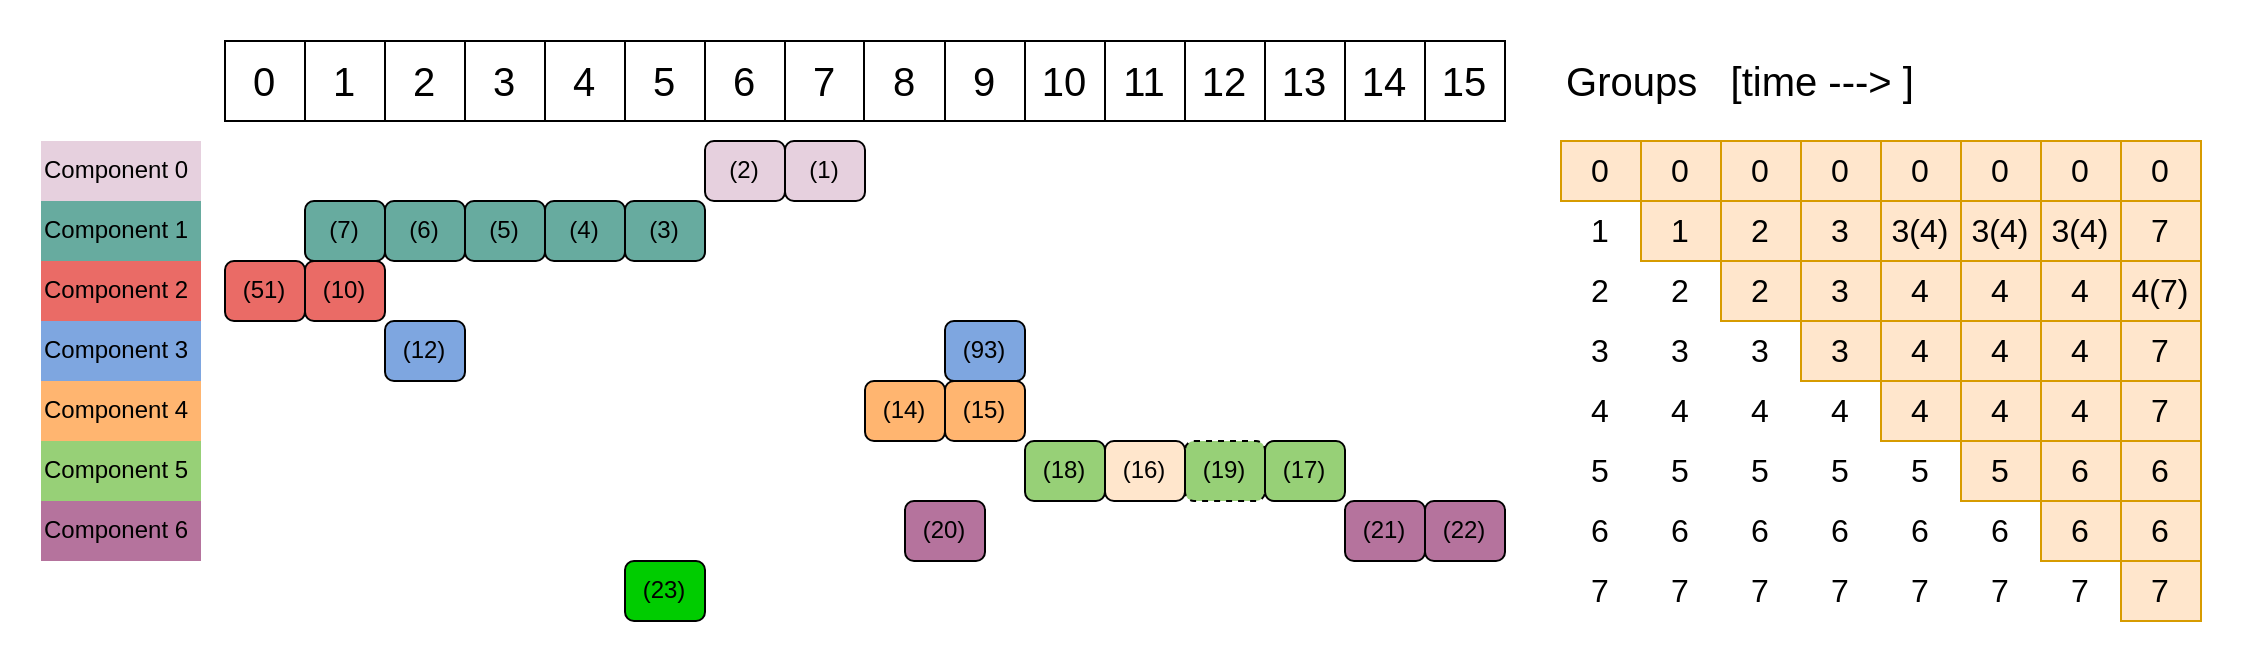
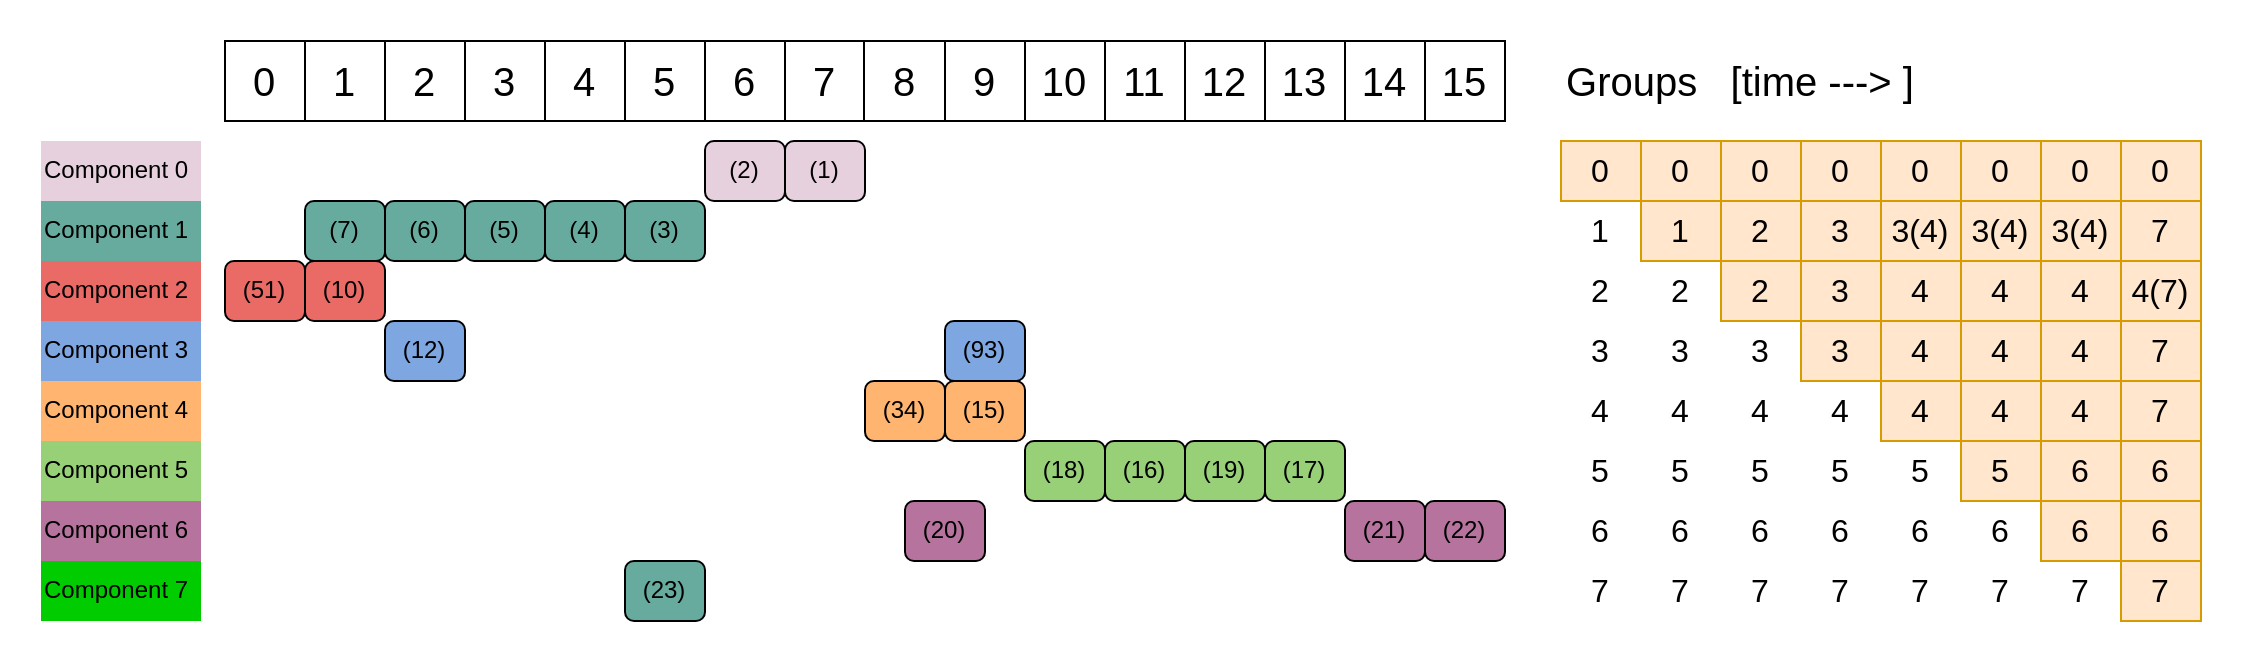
node "(14)": label "(14)" -> "(34)"
node "(16)": fillcolor #ffe6cc -> #97d077
node "(19)": style dashed -> solid
node "Component 7": added
node "(23)": fillcolor #00cc00 -> #67ab9f
